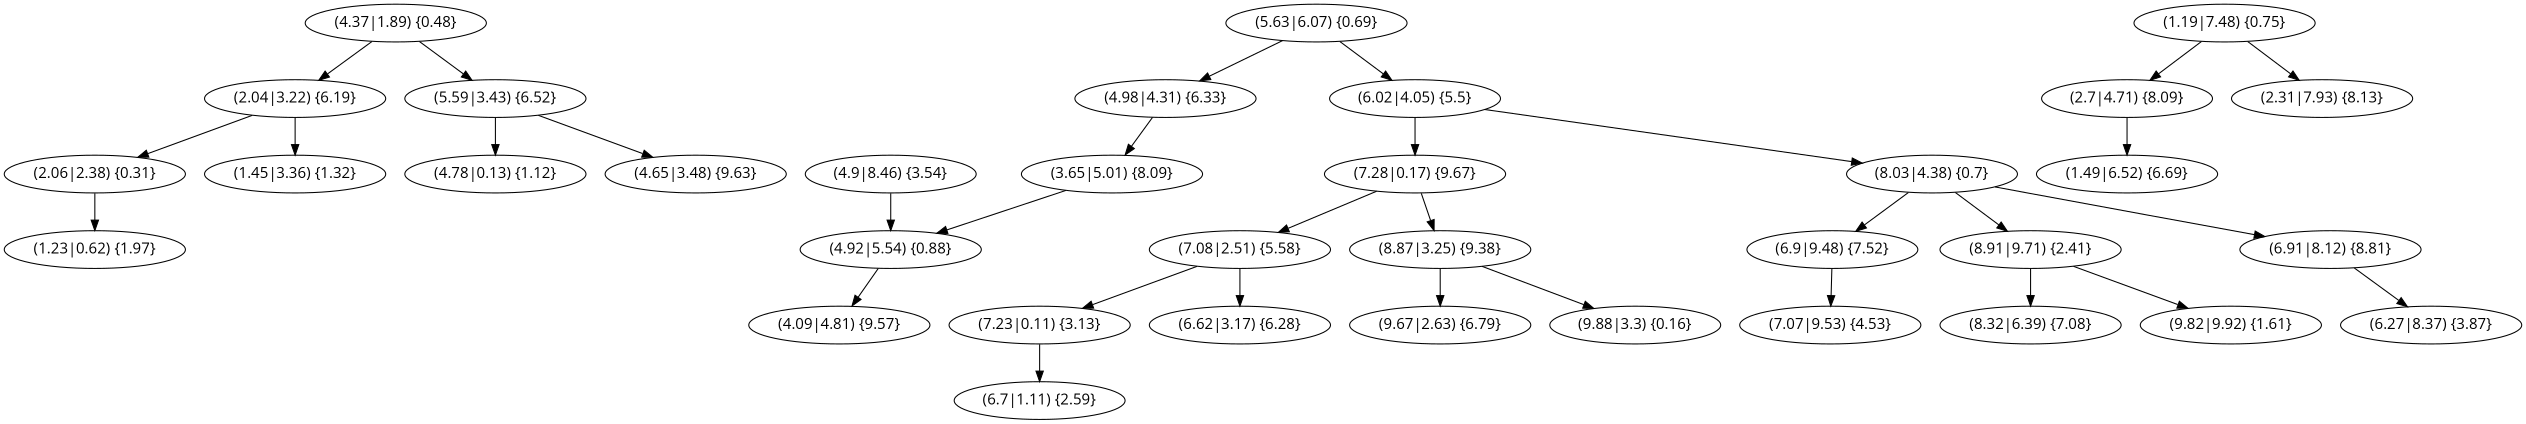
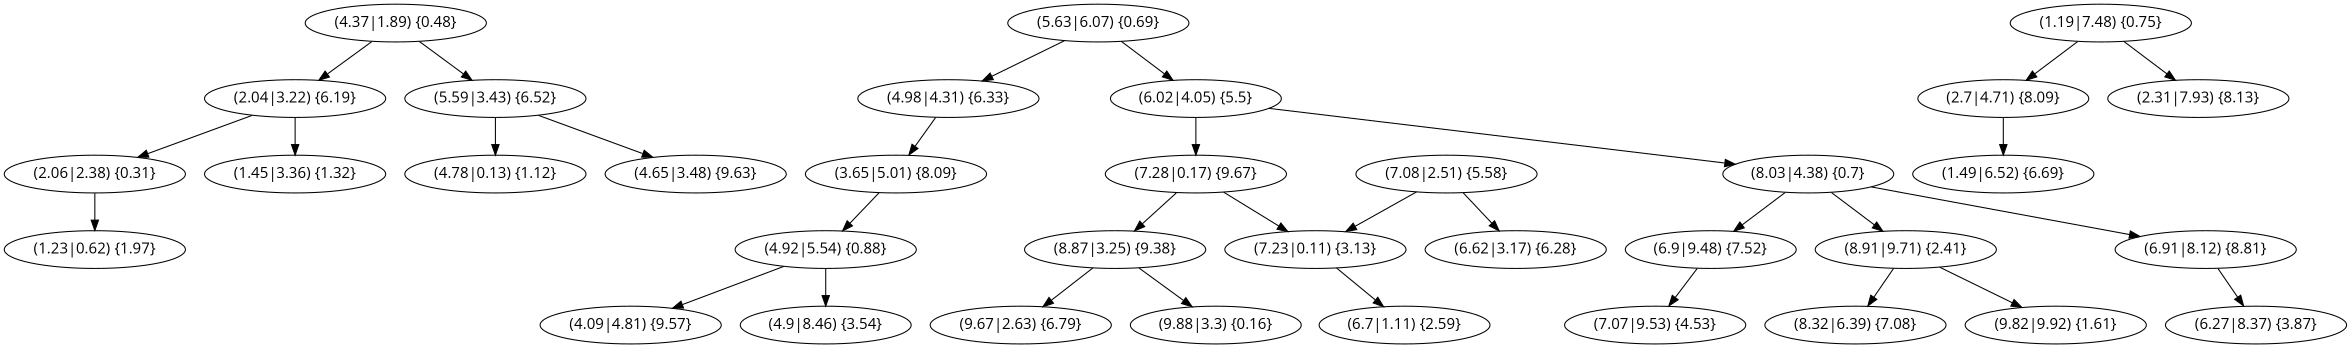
edge "(4.9|8.46) {3.54}" -> "(4.92|5.54) {0.88}": reversed
edge "(7.28|0.17) {9.67}" -> "(7.08|2.51) {5.58}": now "(7.28|0.17) {9.67}" -> "(7.23|0.11) {3.13}"
